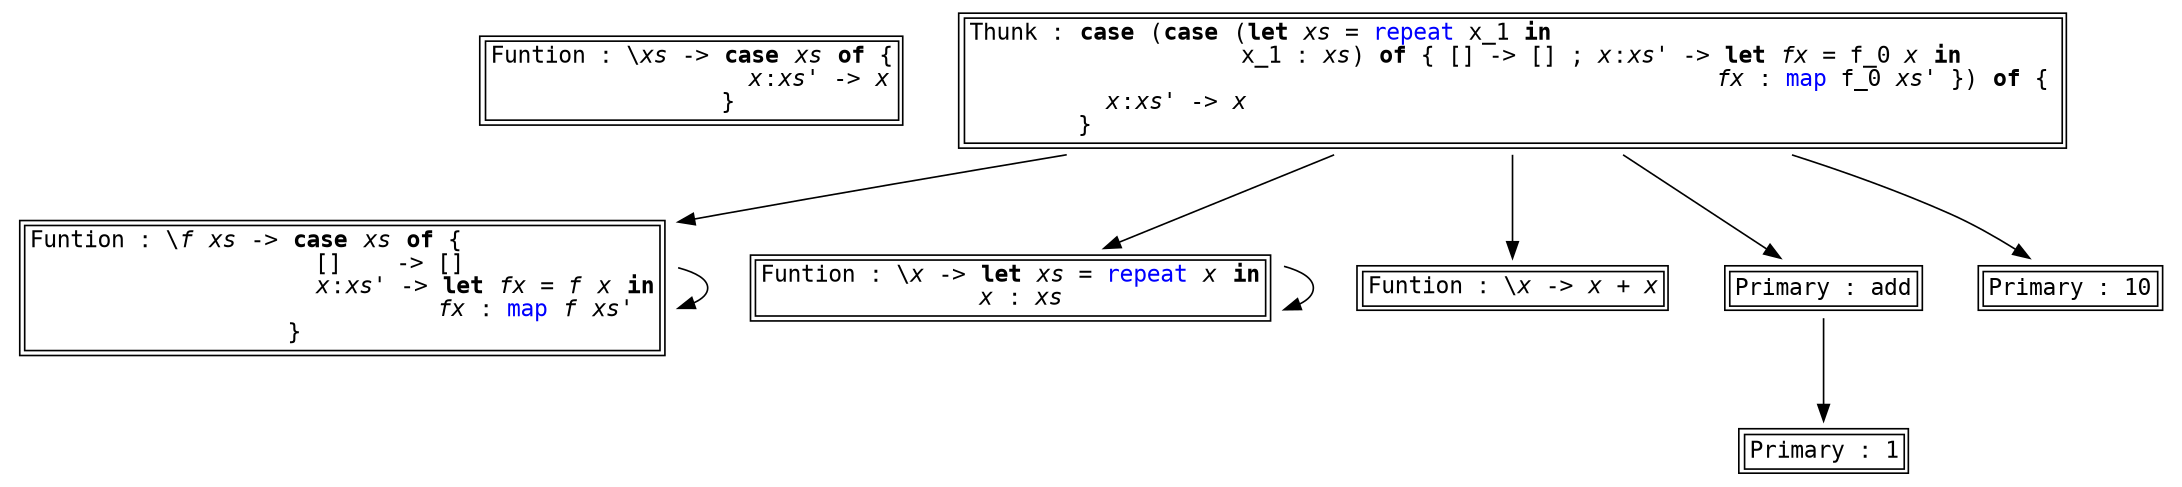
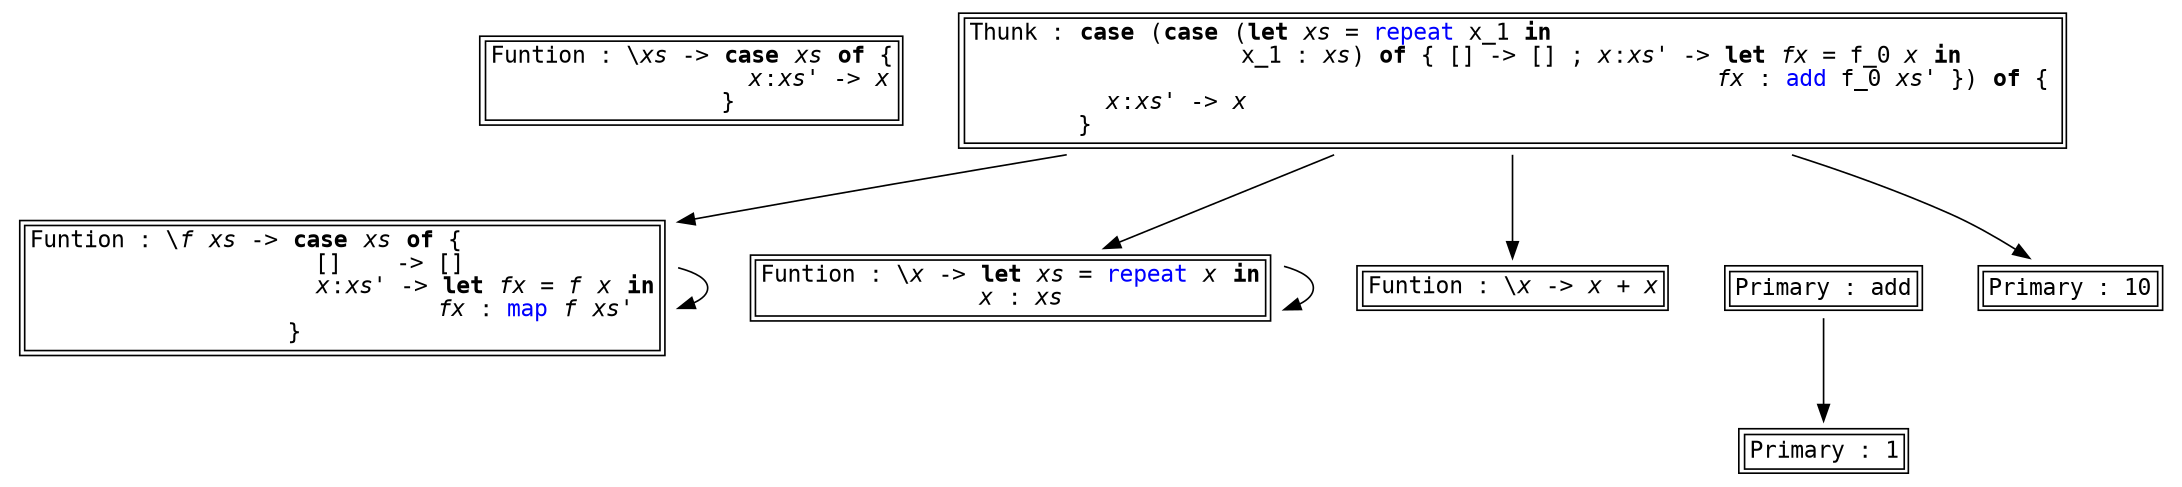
node "Thunk :": text "map" -> "add"
edge "Thunk :" -> "Primary : add": removed
